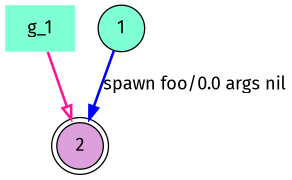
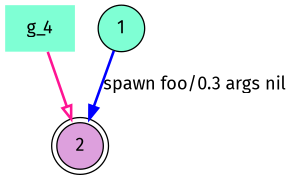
node "g_1": label "g_1" -> "g_4"
edge "1" -> "2": label "spawn foo/0.0 args nil" -> "spawn foo/0.3 args nil"
